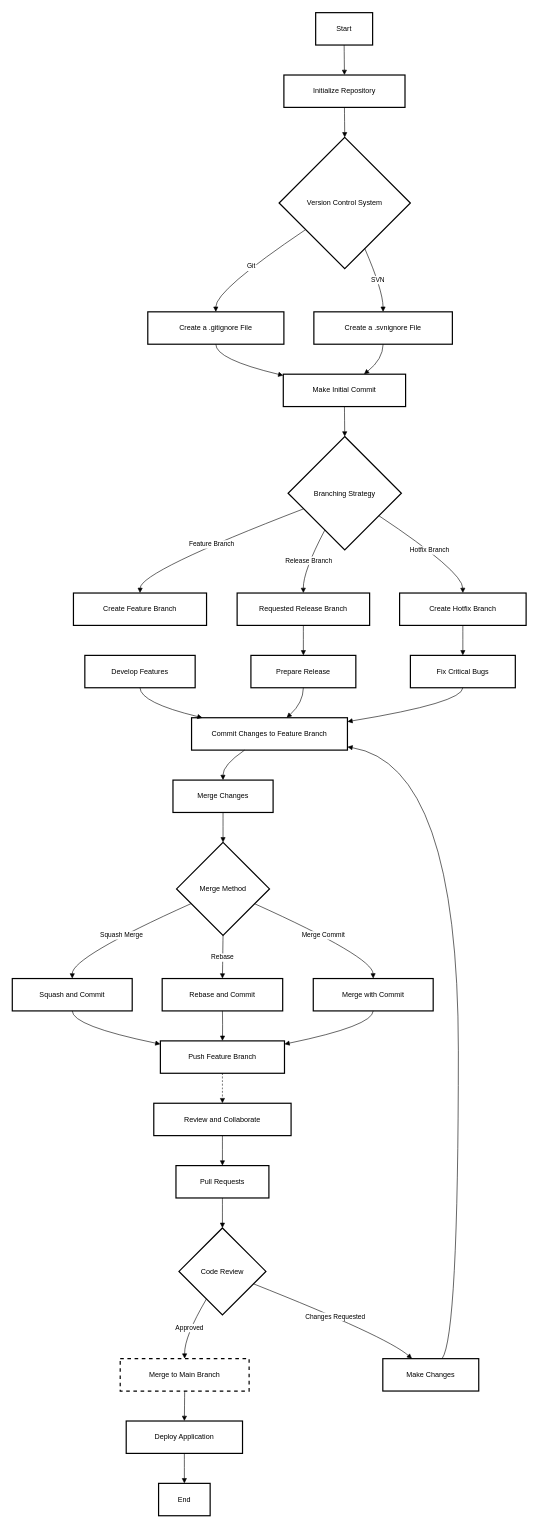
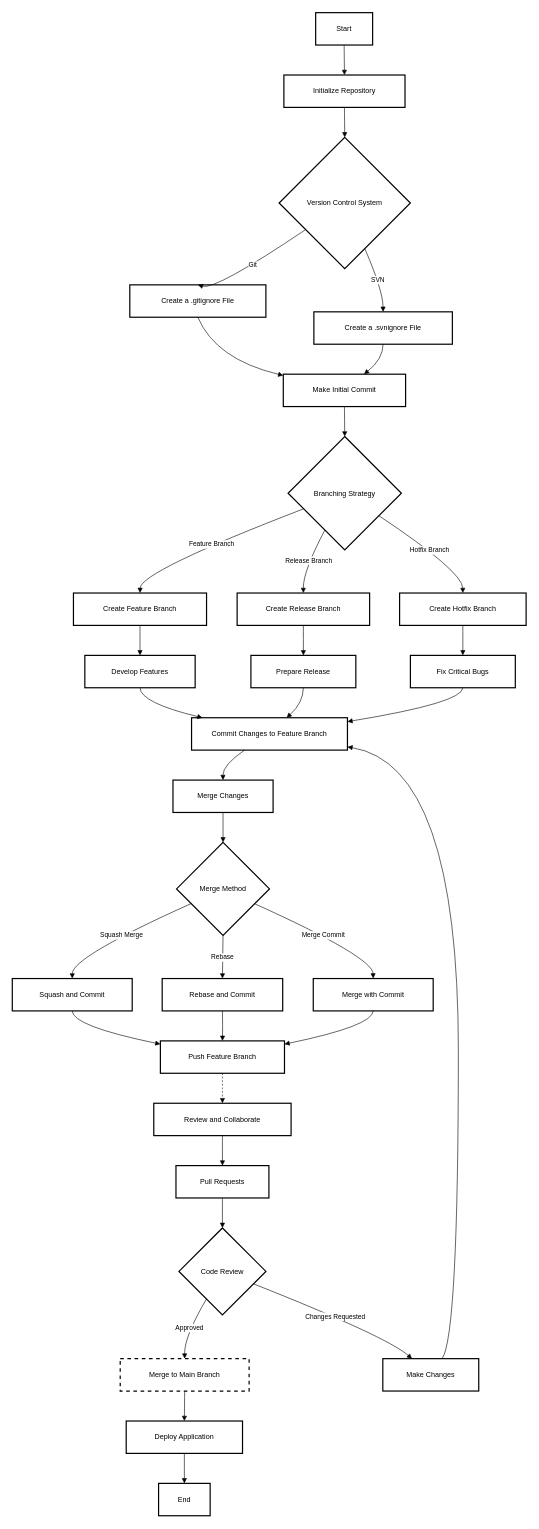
node "Create a .gitignore File": moved (216, 328) -> (198, 301)
node "Requested Release Branch": label "Requested Release Branch" -> "Create Release Branch"
edge "Create Feature Branch" -> "Develop Features": added
